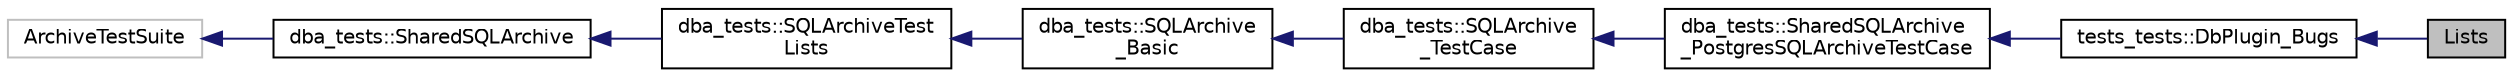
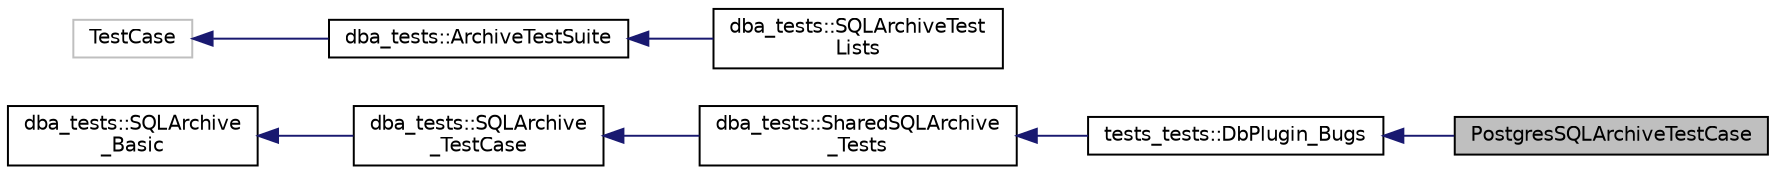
node "ArchiveTestSuite": label "ArchiveTestSuite" -> "TestCase"
node "dba_tests::SharedSQLArchive": label "dba_tests::SharedSQLArchive" -> "dba_tests::ArchiveTestSuite"
edge "dba_tests::SQLArchive _Basic" -> "dba_tests::SQLArchiveTest Lists": removed
node "dba_tests::SharedSQLArchive _PostgresSQLArchiveTestCase": label "dba_tests::SharedSQLArchive _PostgresSQLArchiveTestCase" -> "dba_tests::SharedSQLArchive _Tests"
node "Lists": label "Lists" -> "PostgresSQLArchiveTestCase"
